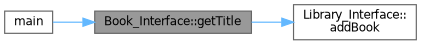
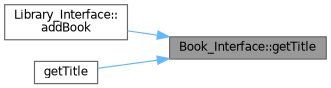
node "main": label "main" -> "getTitle"
edge "Book_Interface::getTitle" -> "Library_Interface:: addBook": reversed
